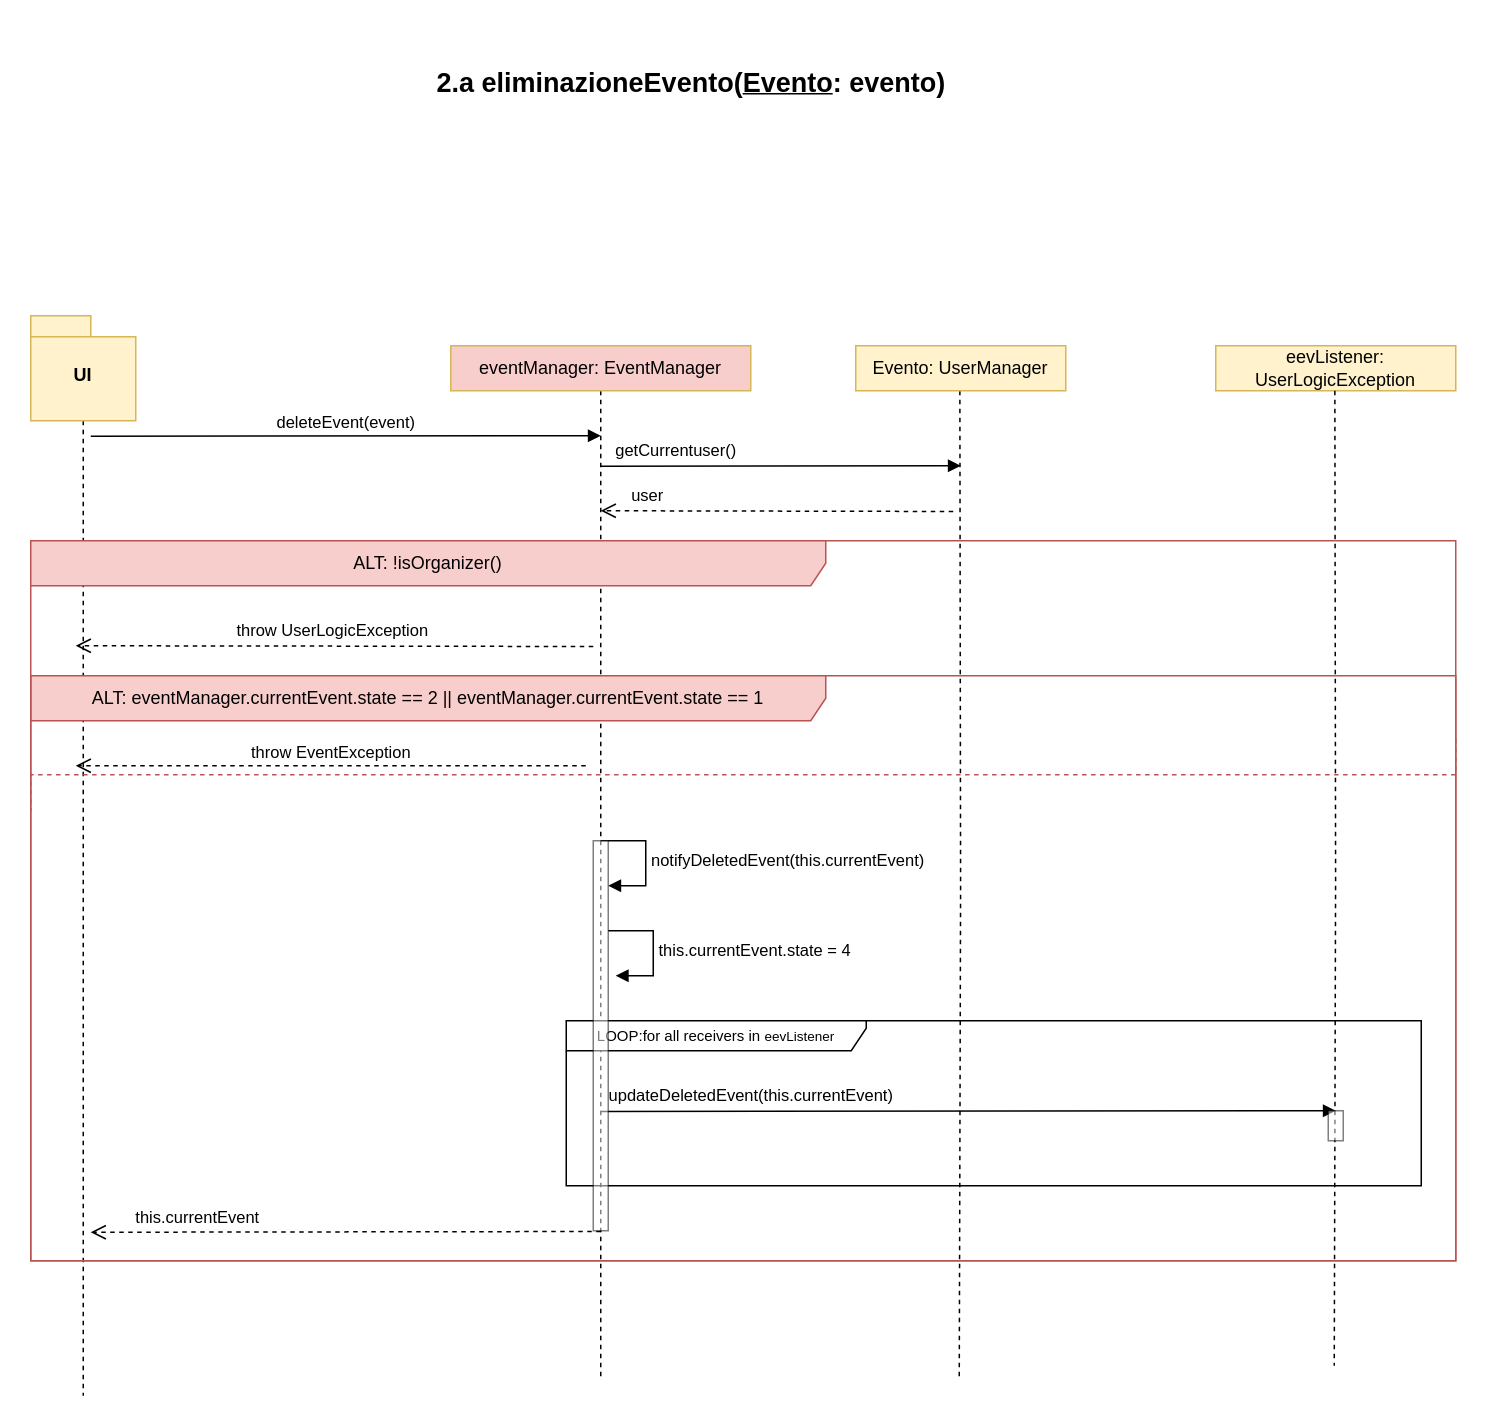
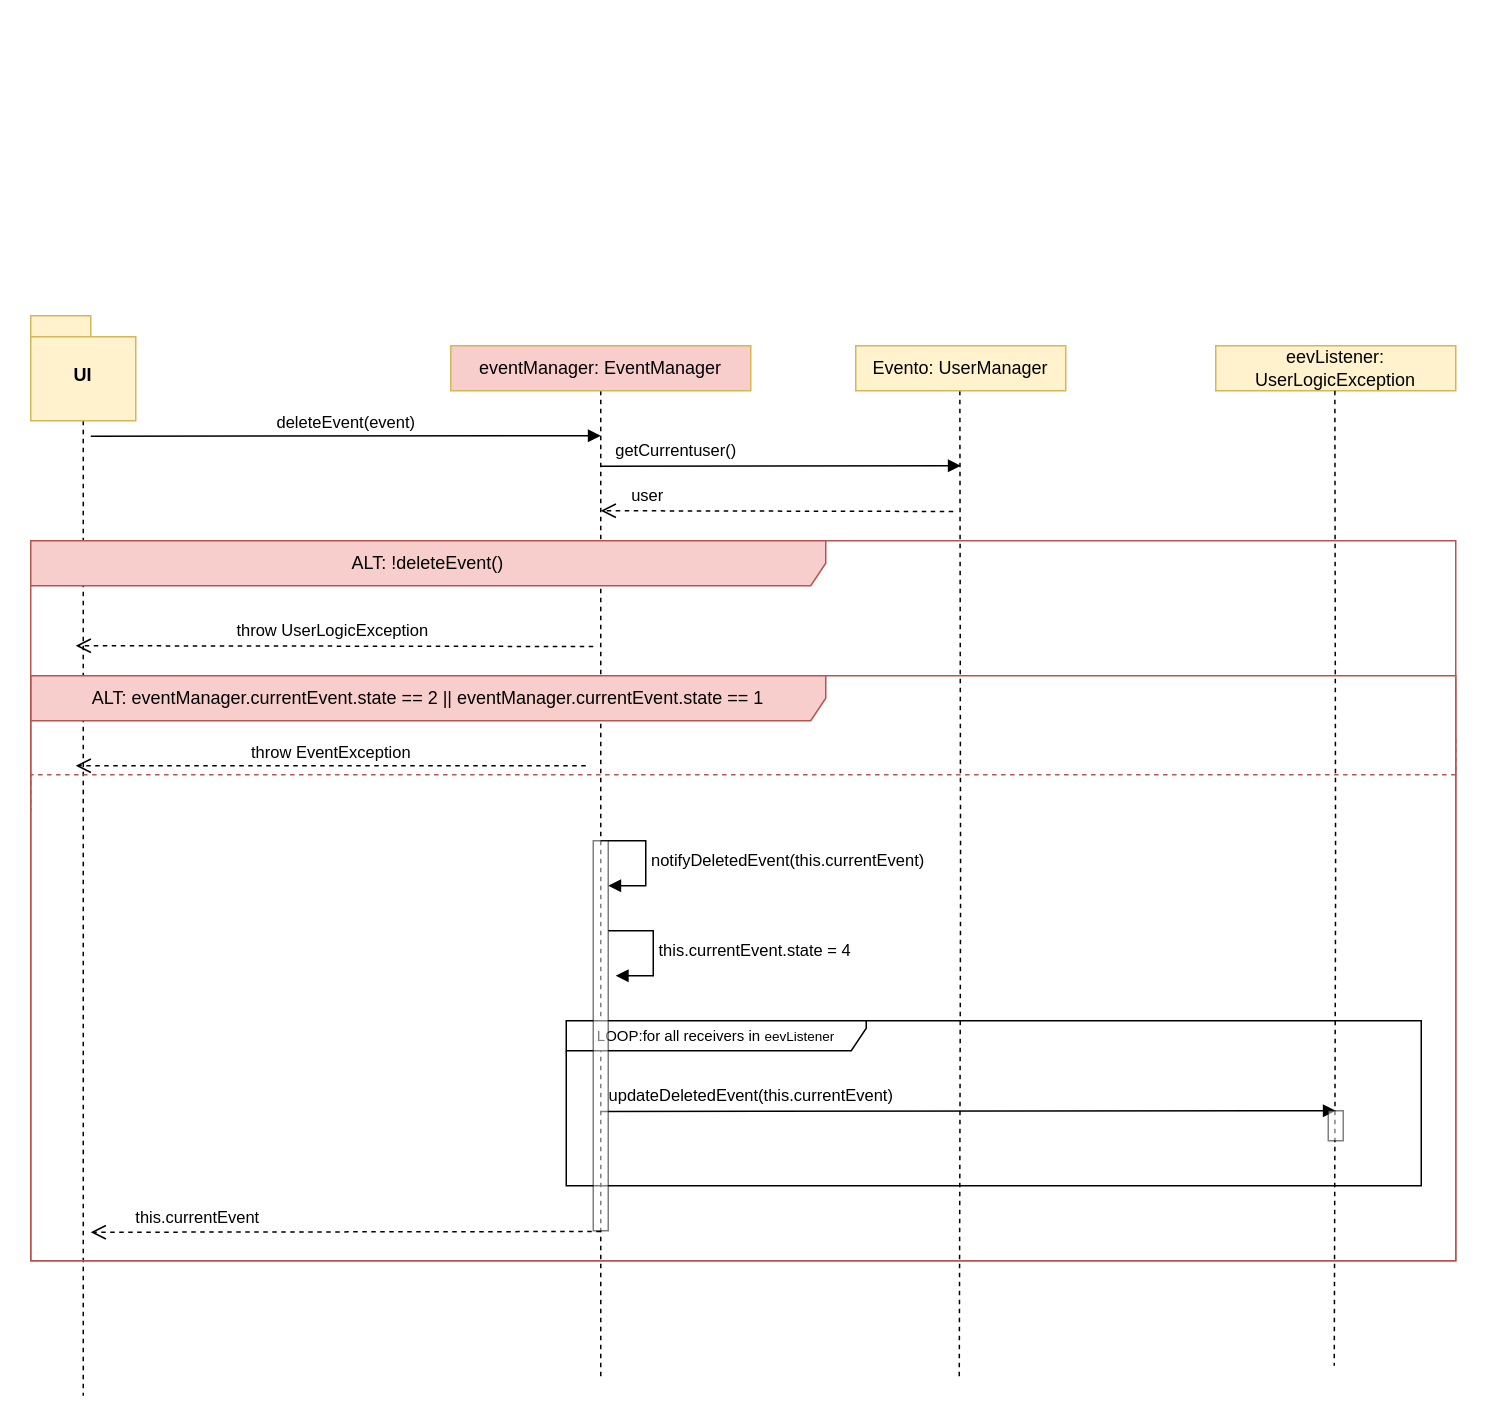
node "2.a eliminazioneEvento(Evento: evento)": removed
node "ALT: !isOrganizer()": label "ALT: !isOrganizer()" -> "ALT: !deleteEvent()"
